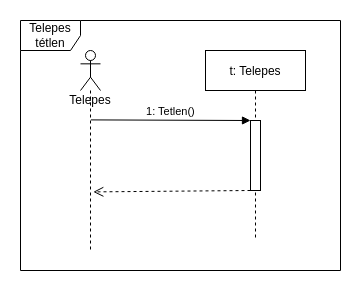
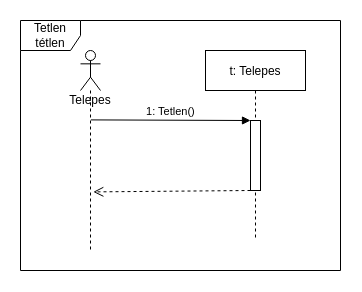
node "Telepes tétlen": label "Telepes tétlen" -> "Tetlen tétlen"
